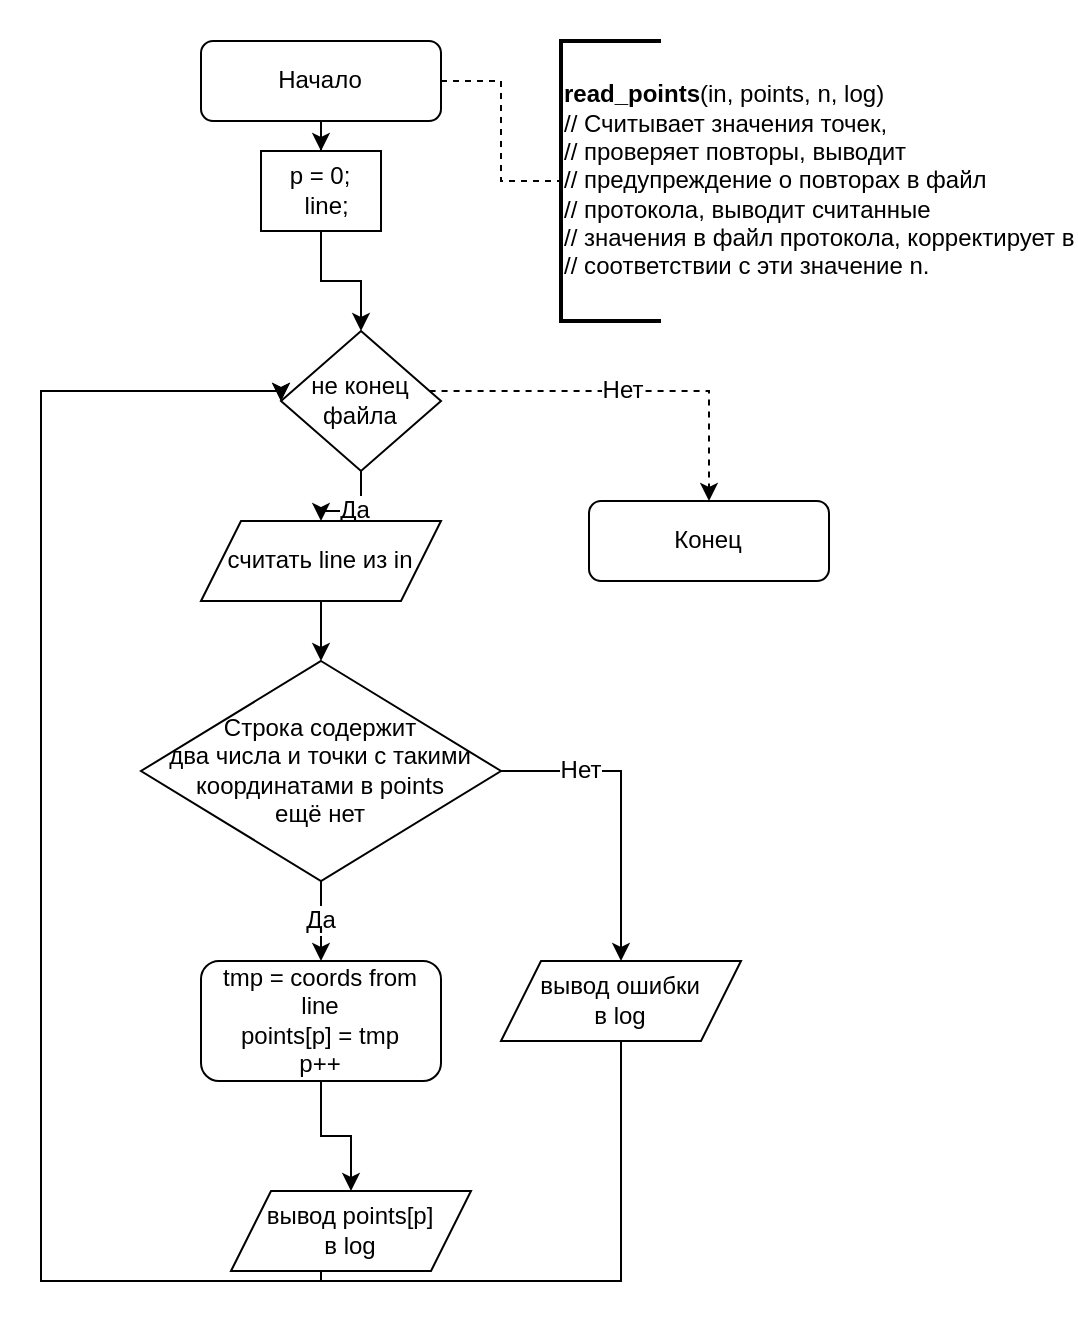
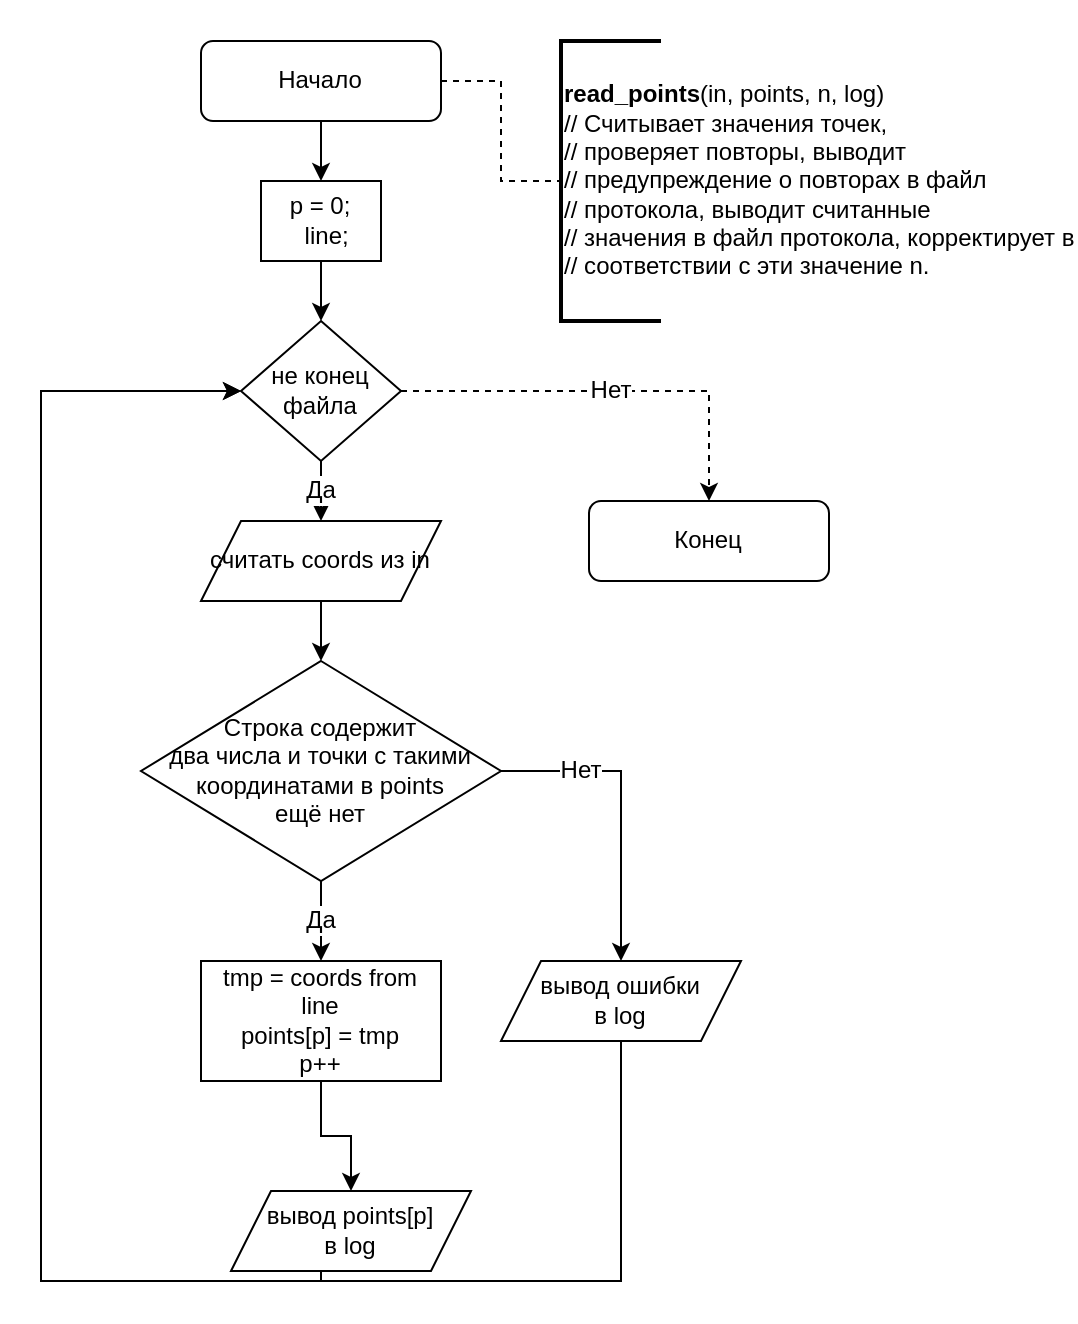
node "p = 0; line;": moved (321, 191) -> (321, 221)
node "не конец файла": moved (361, 401) -> (321, 391)
node "считать line из in": label "считать line из in" -> "считать coords из in"
node "tmp = coords from line points[p] = tmp p++": shape rounded rectangle -> rectangle
